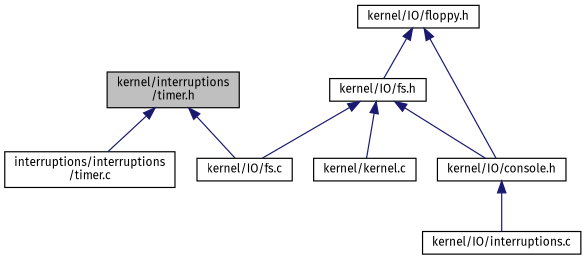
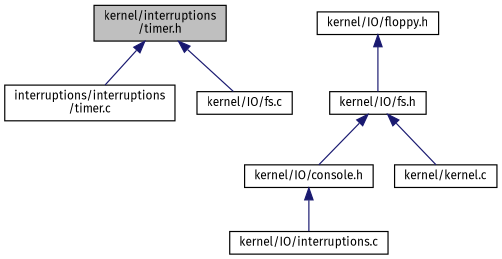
edge "kernel/IO/console.h" -> "kernel/IO/floppy.h": removed
edge "kernel/IO/fs.c" -> "kernel/IO/fs.h": removed
